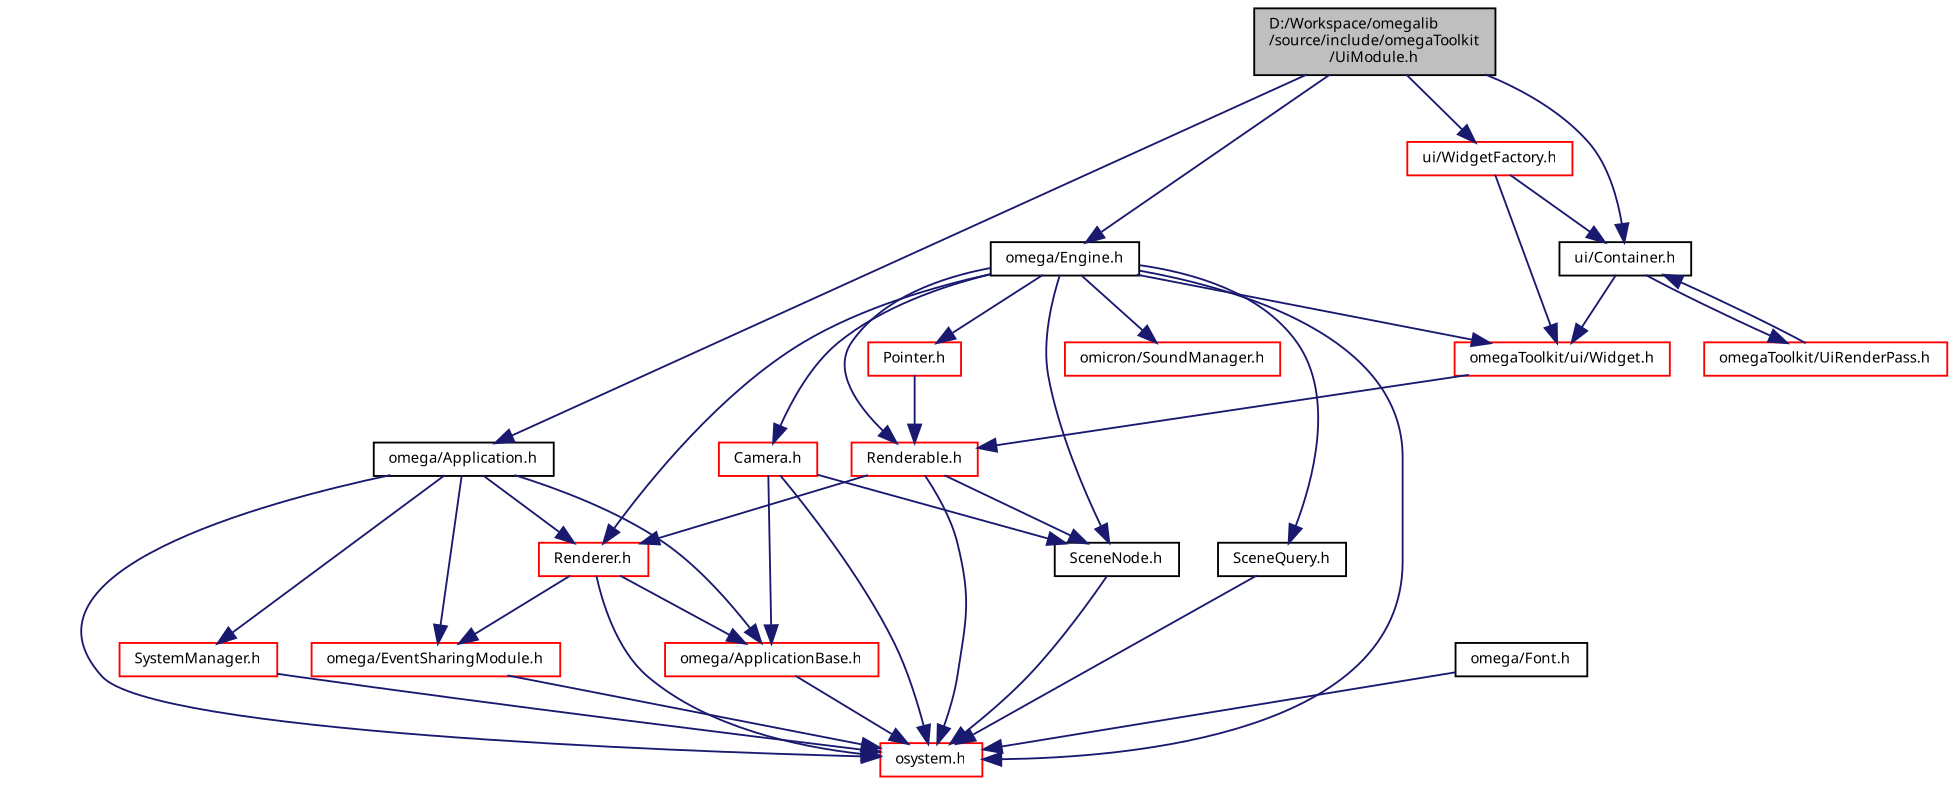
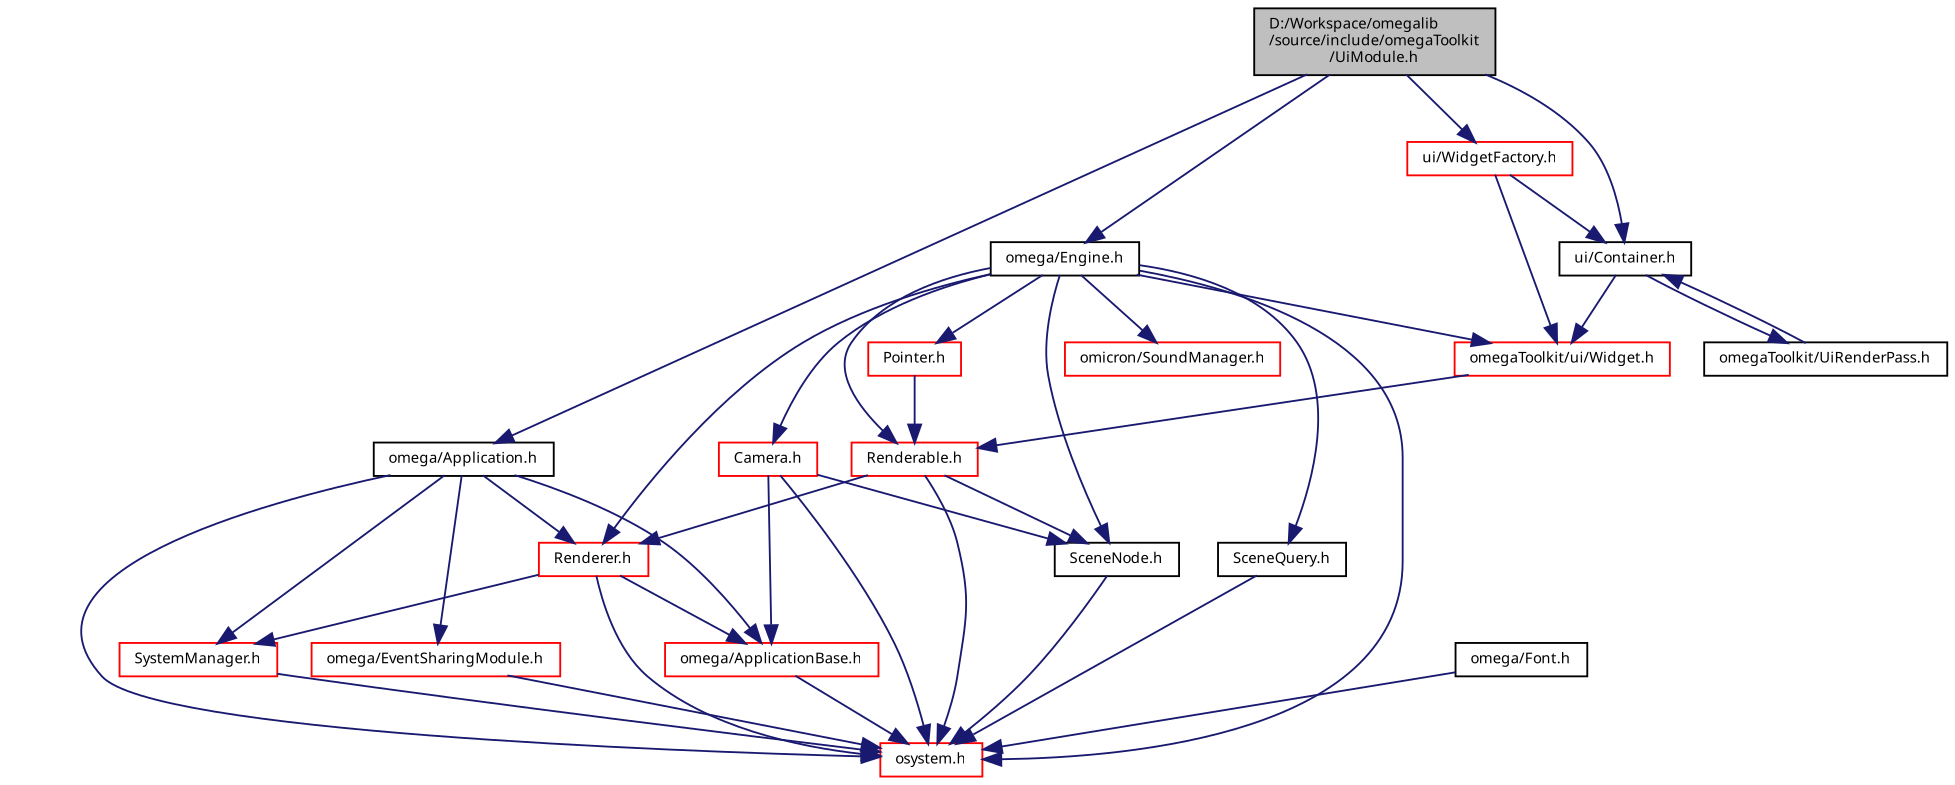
node "omegaToolkit/UiRenderPass.h": color red -> black
edge "Renderer.h" -> "omega/EventSharingModule.h": now "Renderer.h" -> "SystemManager.h"
